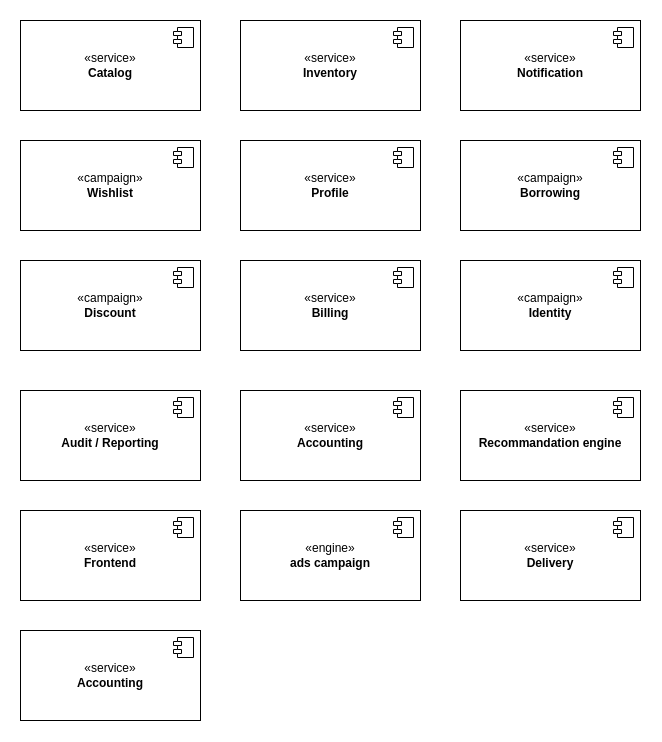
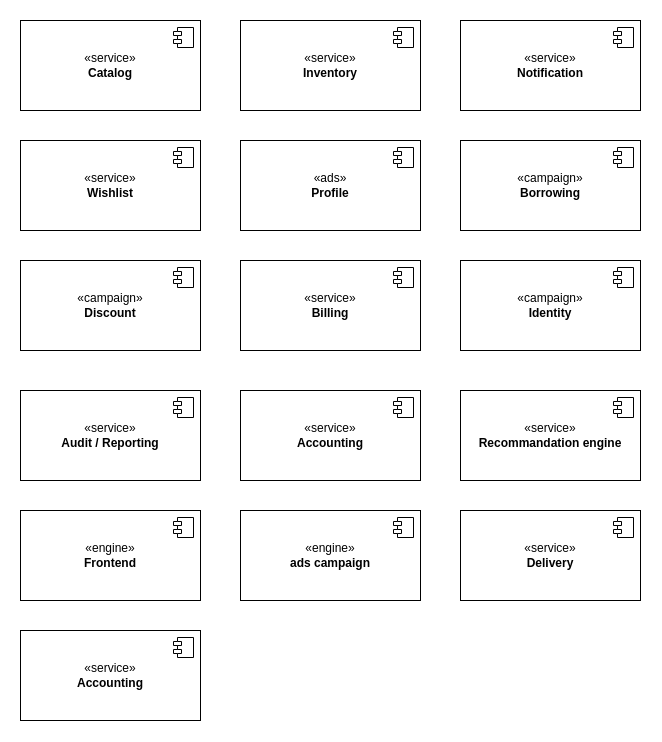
node "«campaign»Wishlist": label "«campaign»Wishlist" -> "«service»Wishlist"
node "«service»Profile": label "«service»Profile" -> "«ads»Profile"
node "«service»Frontend": label "«service»Frontend" -> "«engine»Frontend"
